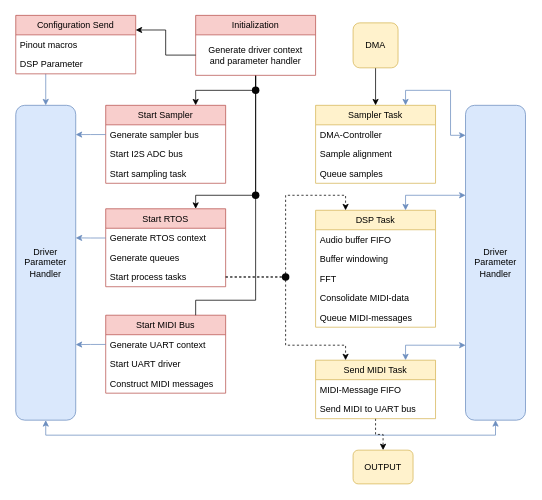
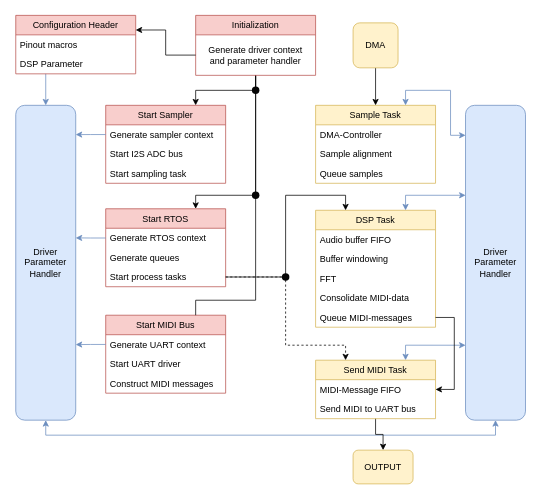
node "Configuration Send": label "Configuration Send" -> "Configuration Header"
node "Sampler Task": label "Sampler Task" -> "Sample Task"
node "Generate sampler bus": label "Generate sampler bus" -> "Generate sampler context"
edge "Start process tasks" -> "DSP Task": style dashed -> solid
edge "Queue MIDI-messages" -> "MIDI-Message FIFO": added
edge "Send MIDI Task" -> "OUTPUT": style dashed -> solid
